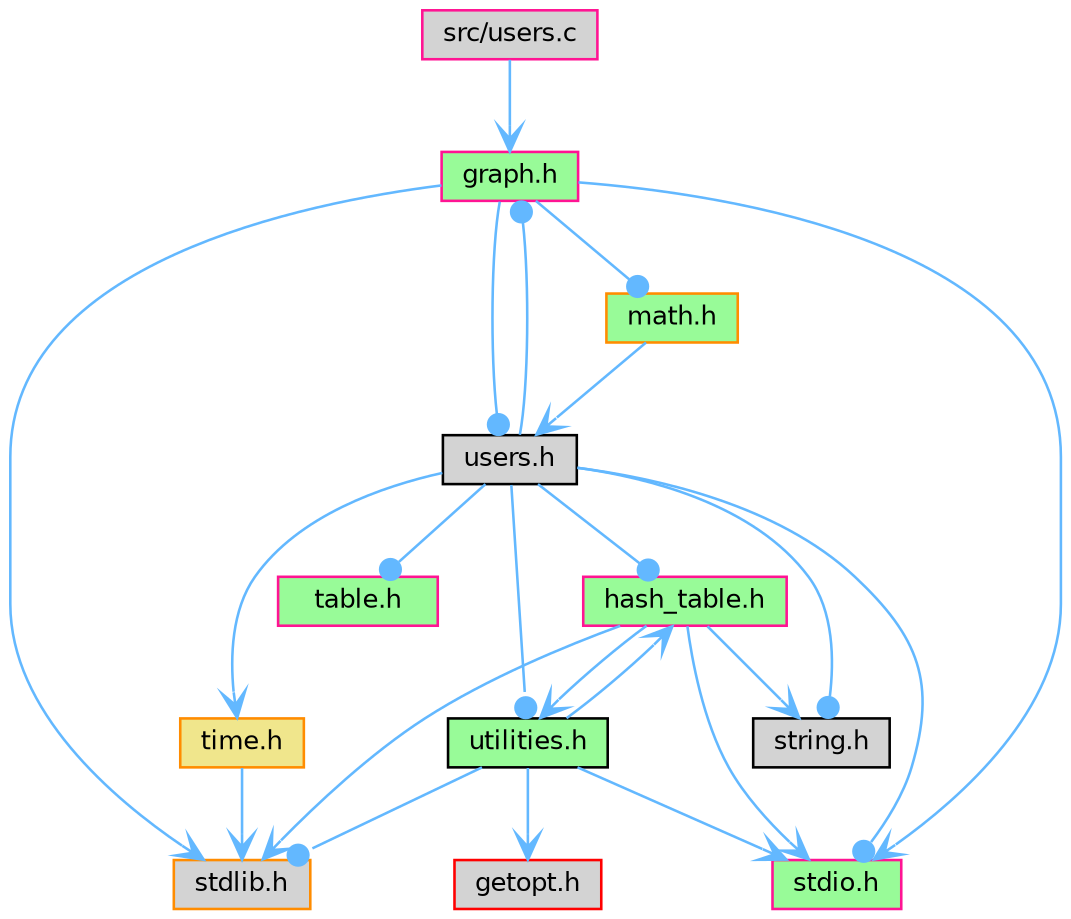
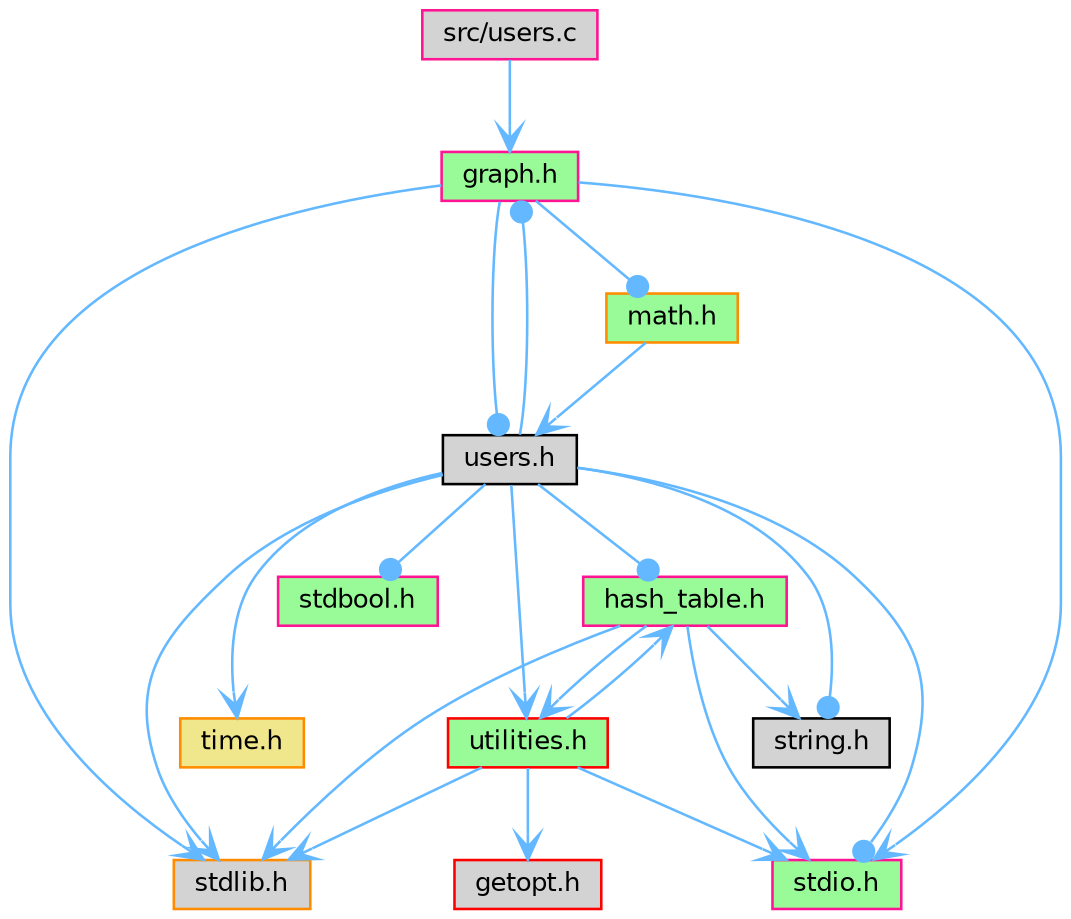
edge "users.h" -> "utilities.h": arrowhead dot -> vee
node "table.h": label "table.h" -> "stdbool.h"
node "utilities.h": color black -> red
edge "time.h" -> "stdlib.h": now "users.h" -> "stdlib.h"
edge "utilities.h" -> "stdlib.h": arrowhead dot -> vee
